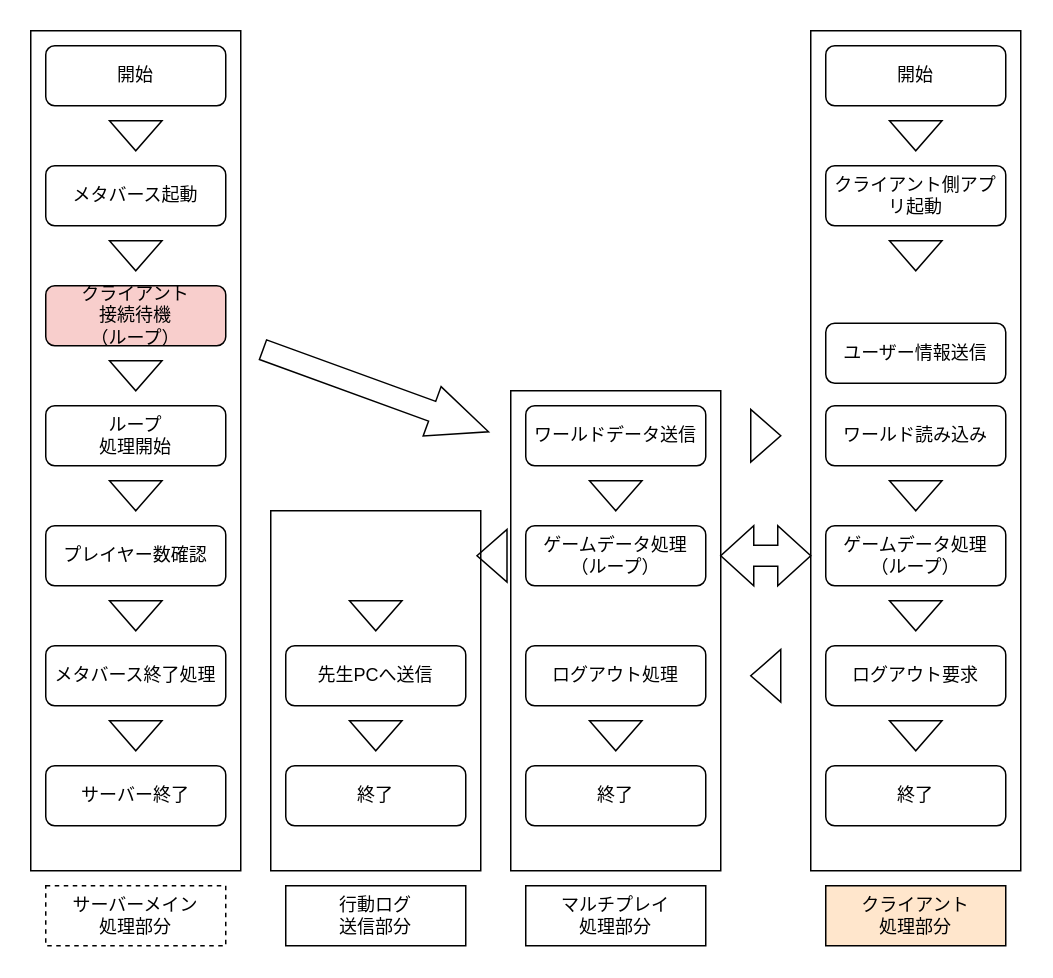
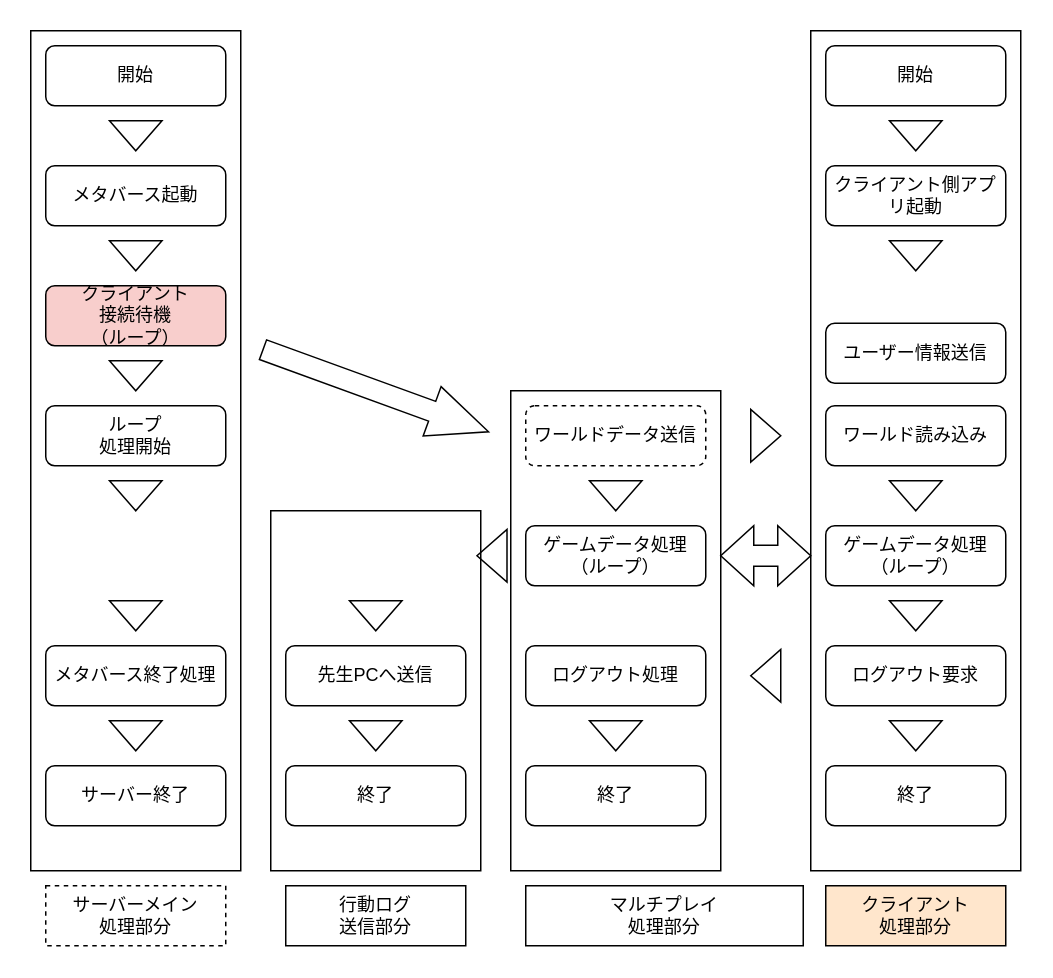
node "ワールドデータ送信": style solid -> dashed
node "プレイヤー数確認": removed
node "マルチプレイ 処理部分": size 180x60 -> 278x60
